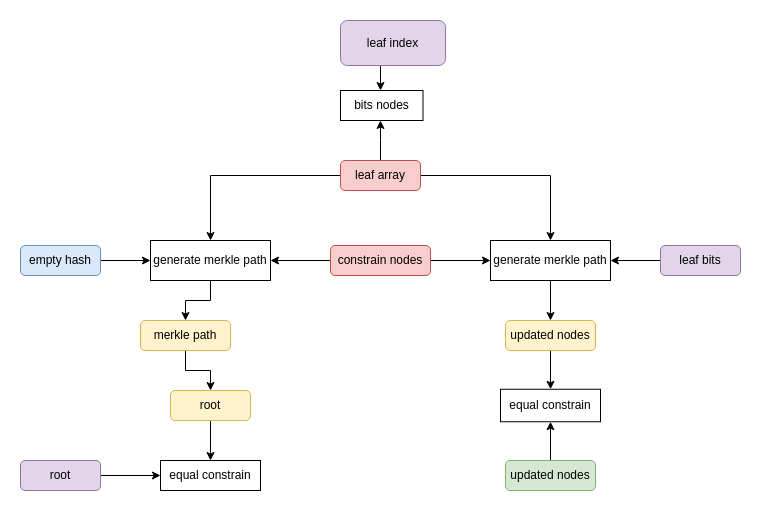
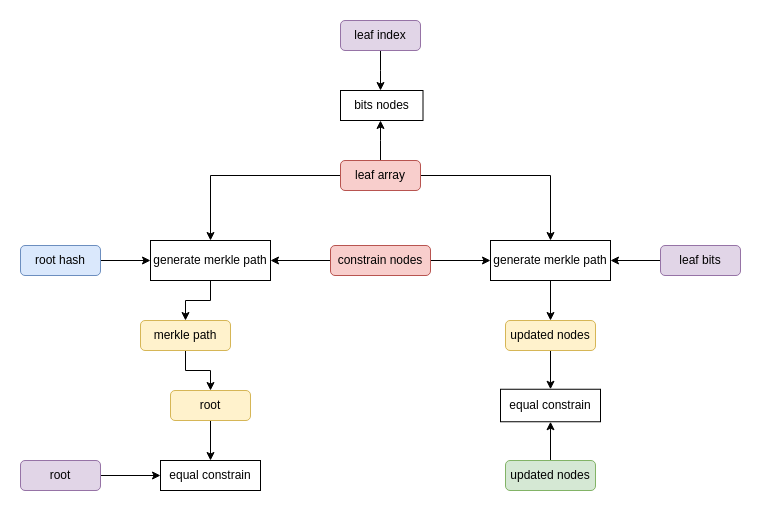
node "leaf index": size 105x45 -> 80x30
node "empty hash": label "empty hash" -> "root hash"
